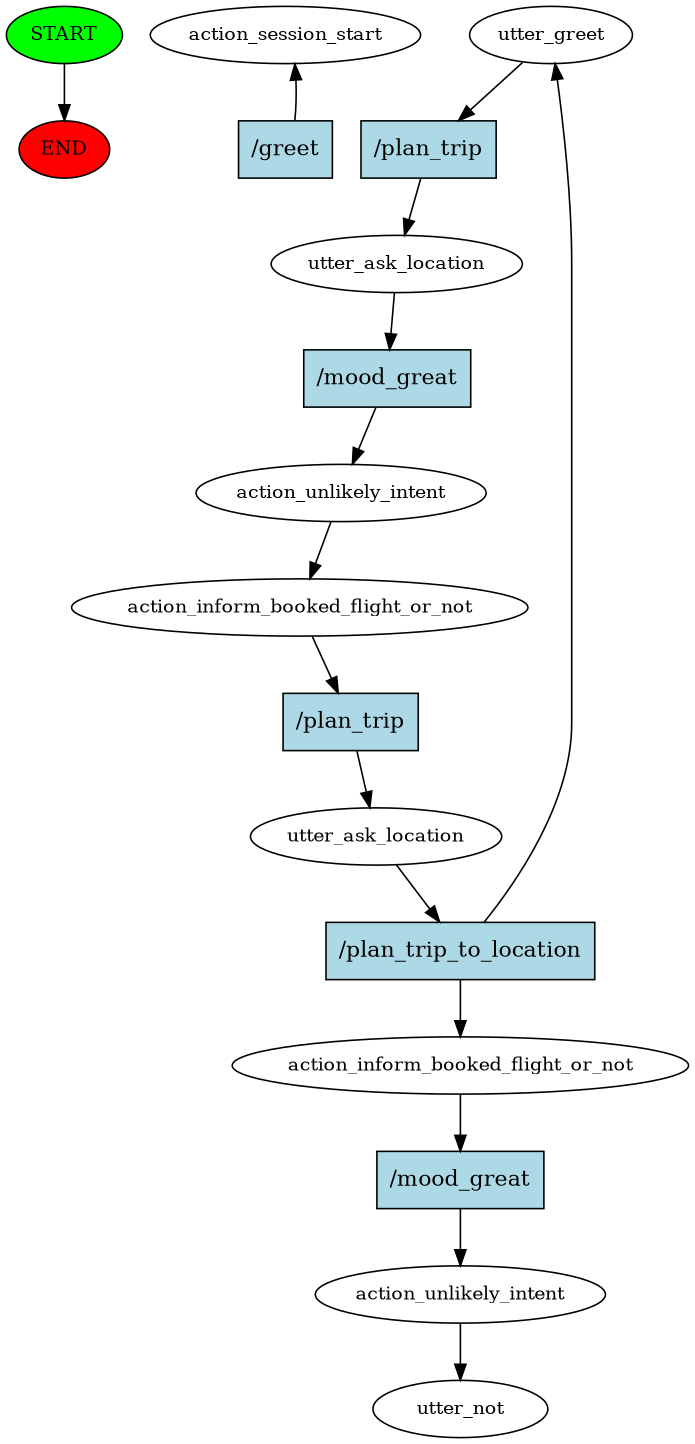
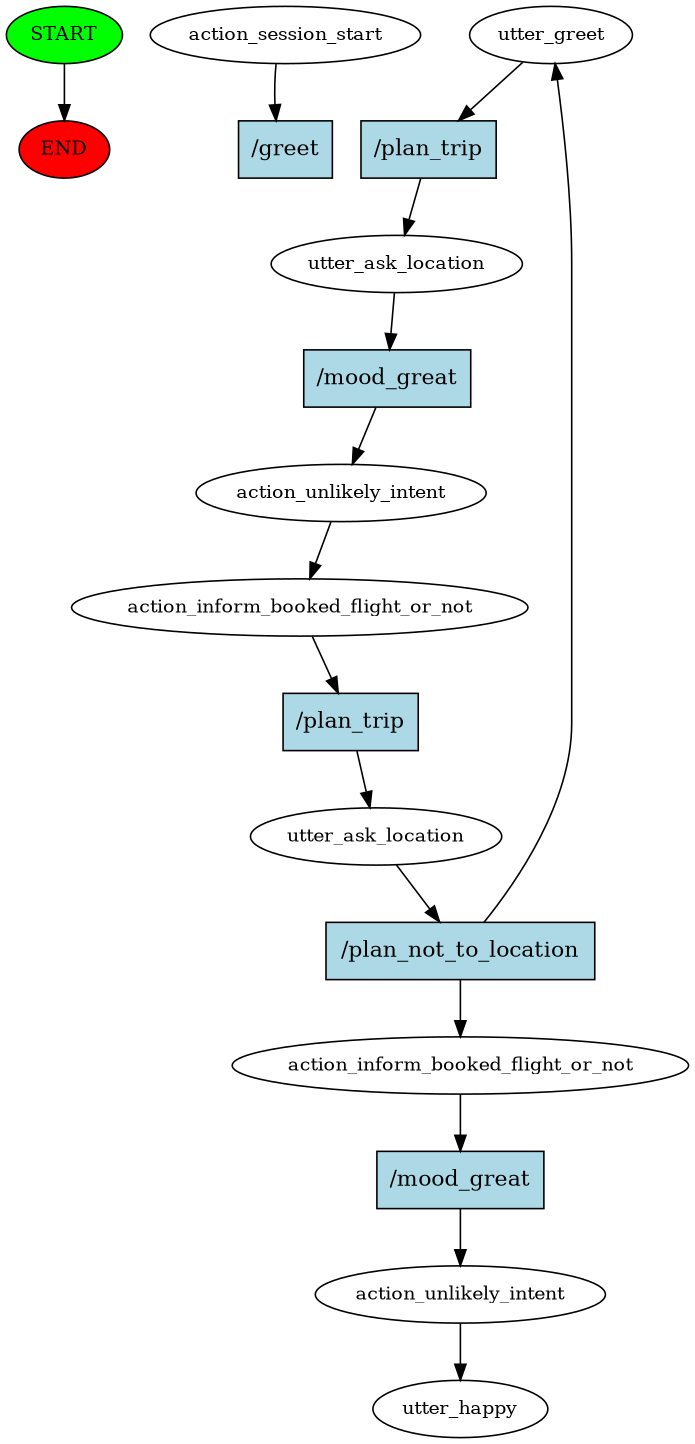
edge "/greet" -> "action_session_start": reversed
node "/plan_trip_to_location": label "/plan_trip_to_location" -> "/plan_not_to_location"
node "utter_not": label "utter_not" -> "utter_happy"
